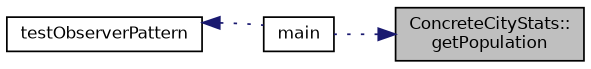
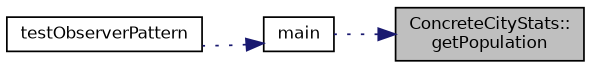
edge "main" -> "testObserverPattern": reversed
